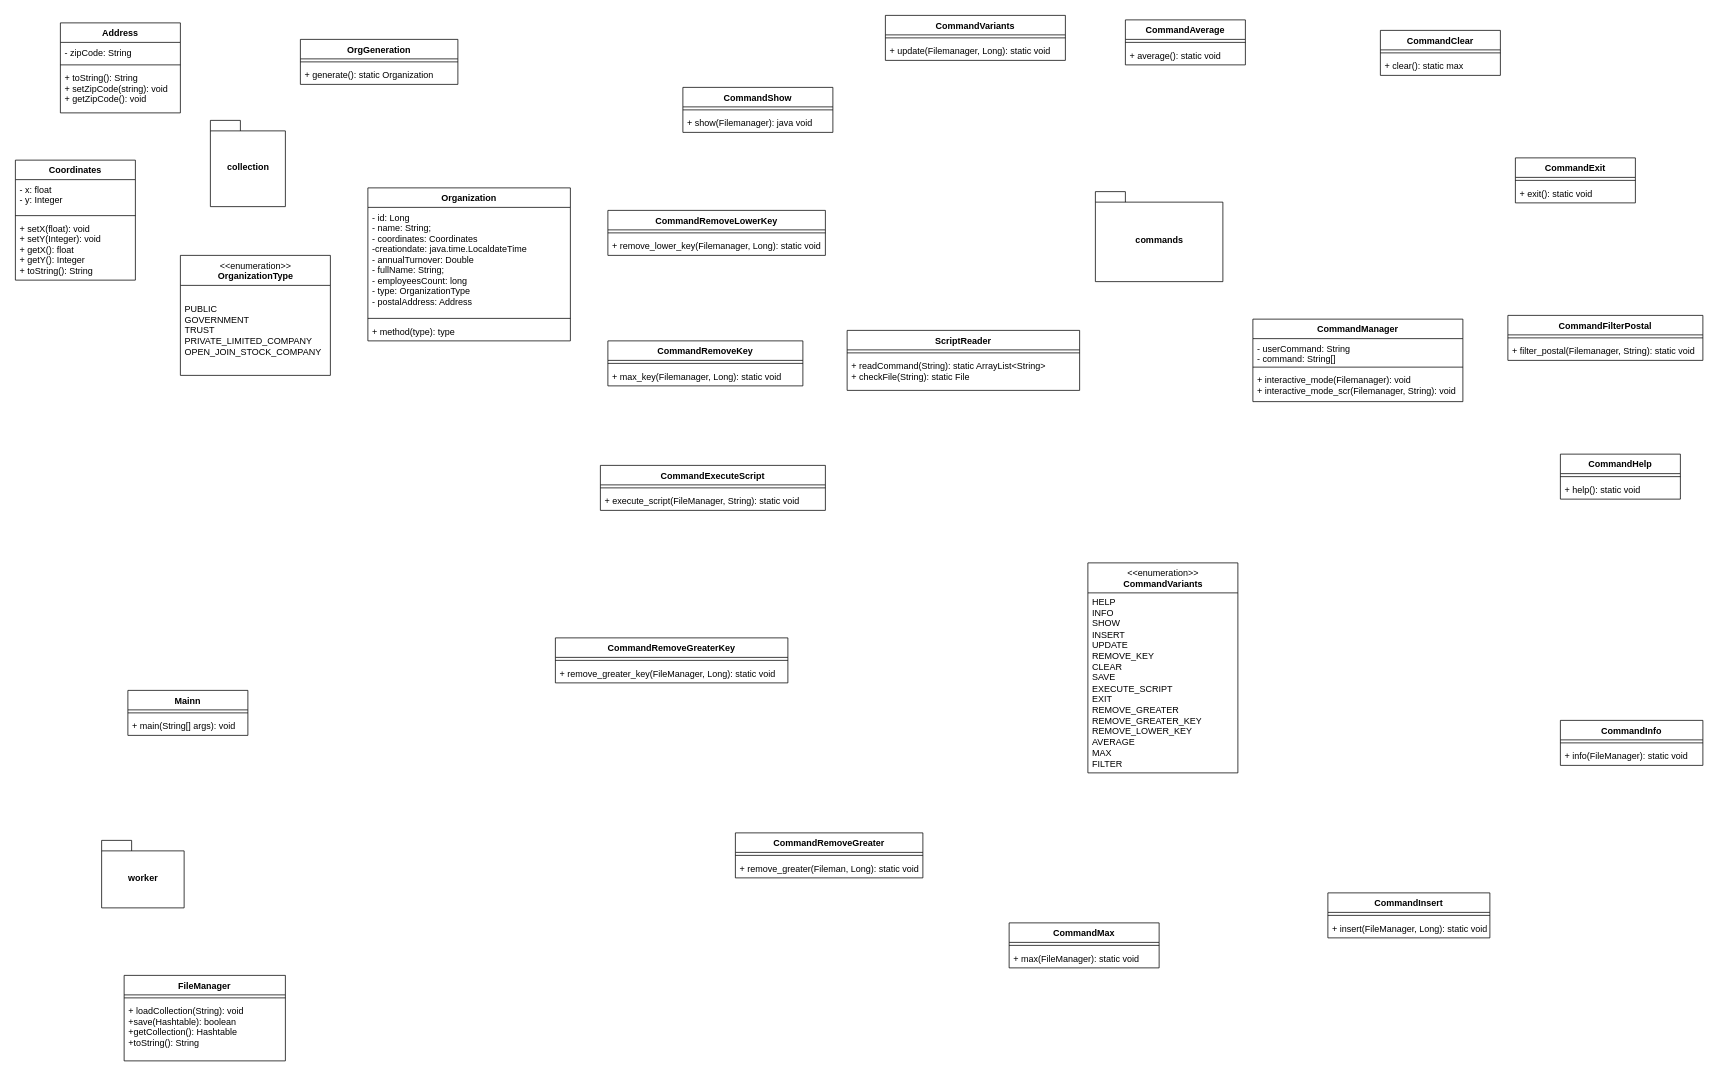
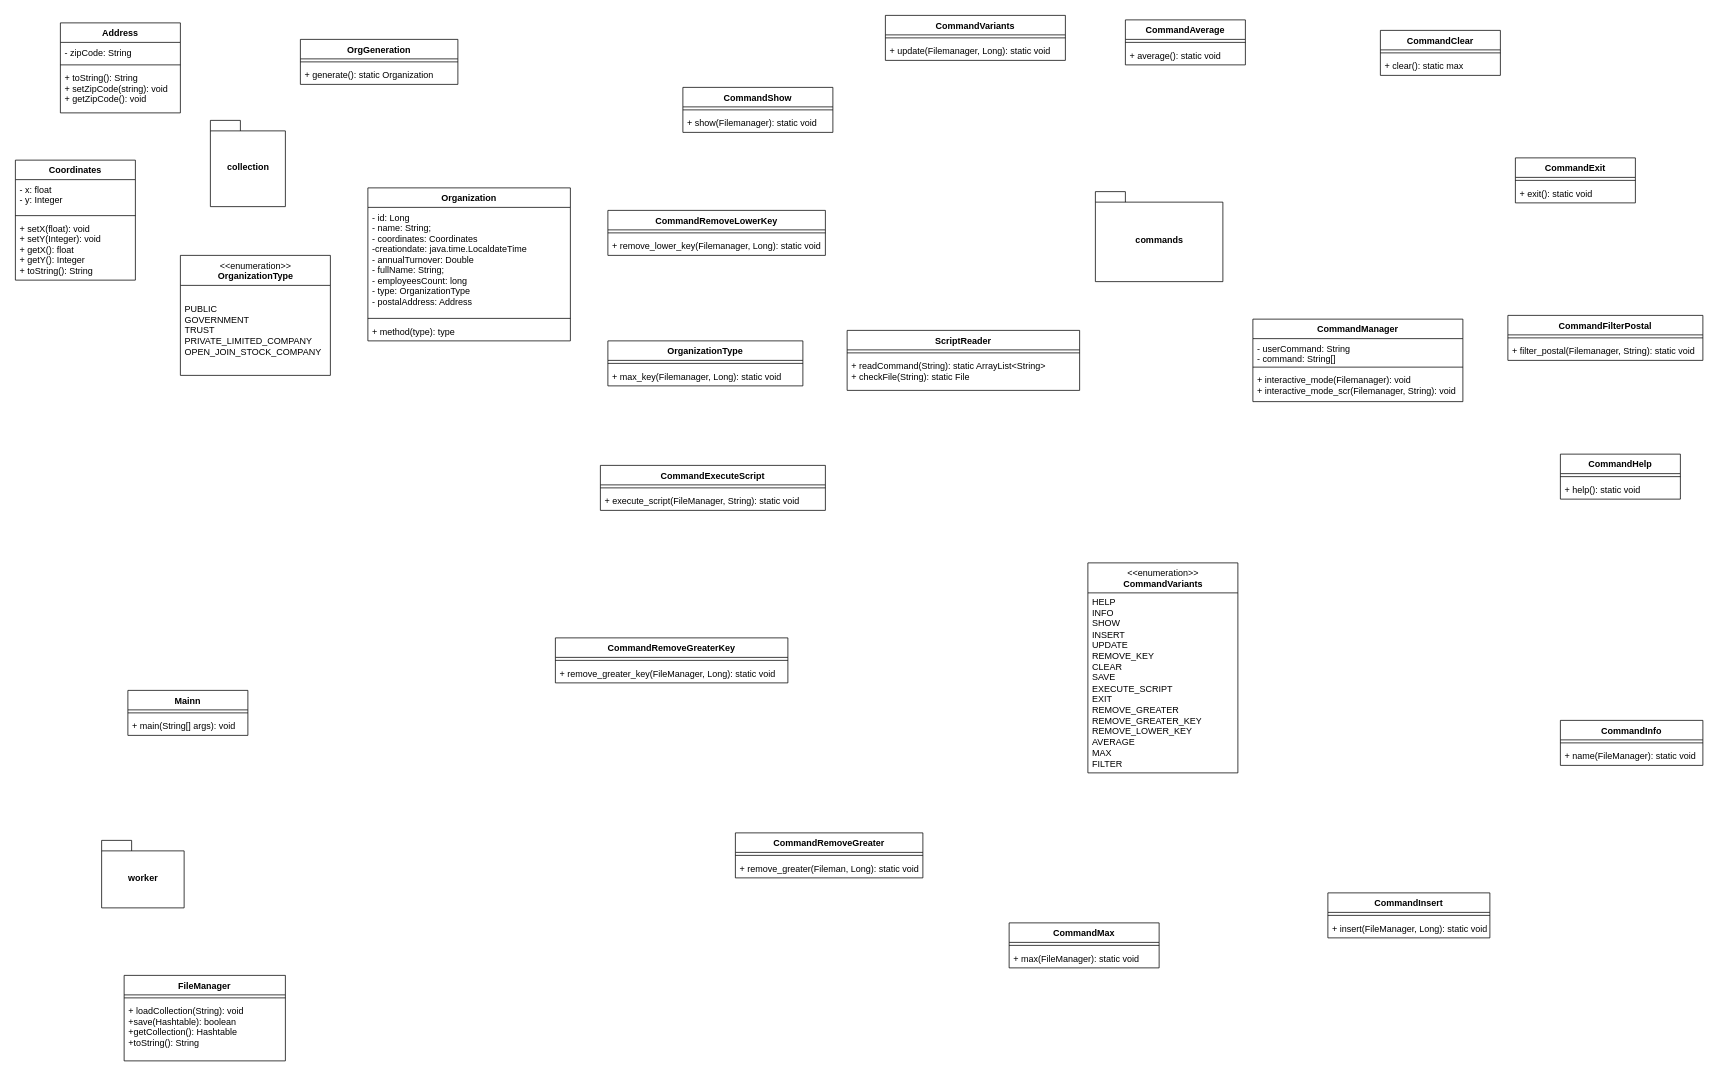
node "+ show(Filemanager): java void": label "+ show(Filemanager): java void" -> "+ show(Filemanager): static void"
node "CommandRemoveKey": label "CommandRemoveKey" -> "OrganizationType"
node "+ info(FileManager): static void": label "+ info(FileManager): static void" -> "+ name(FileManager): static void"
